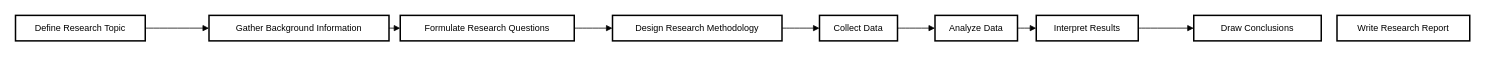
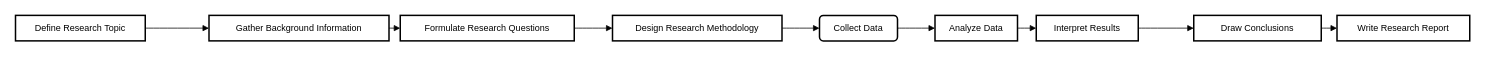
node "Collect Data": shape rectangle -> rounded rectangle
edge "Draw Conclusions" -> "Write Research Report": added
